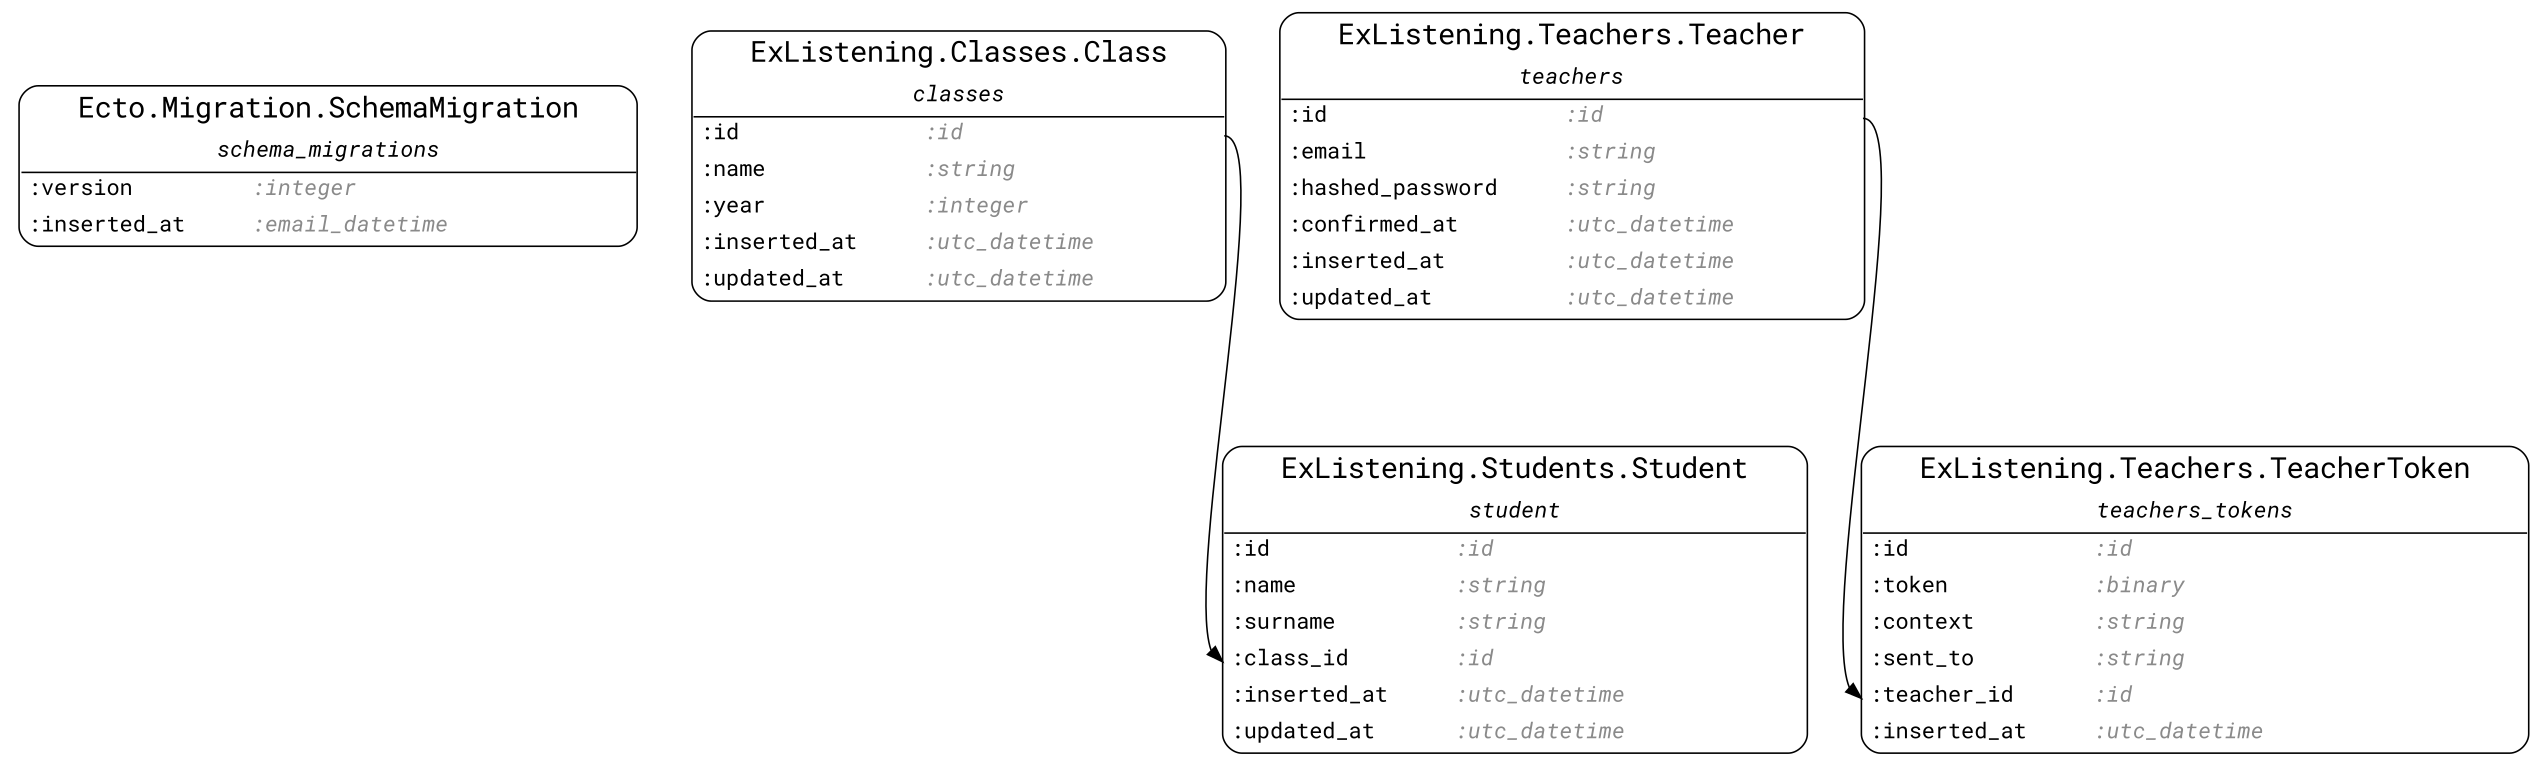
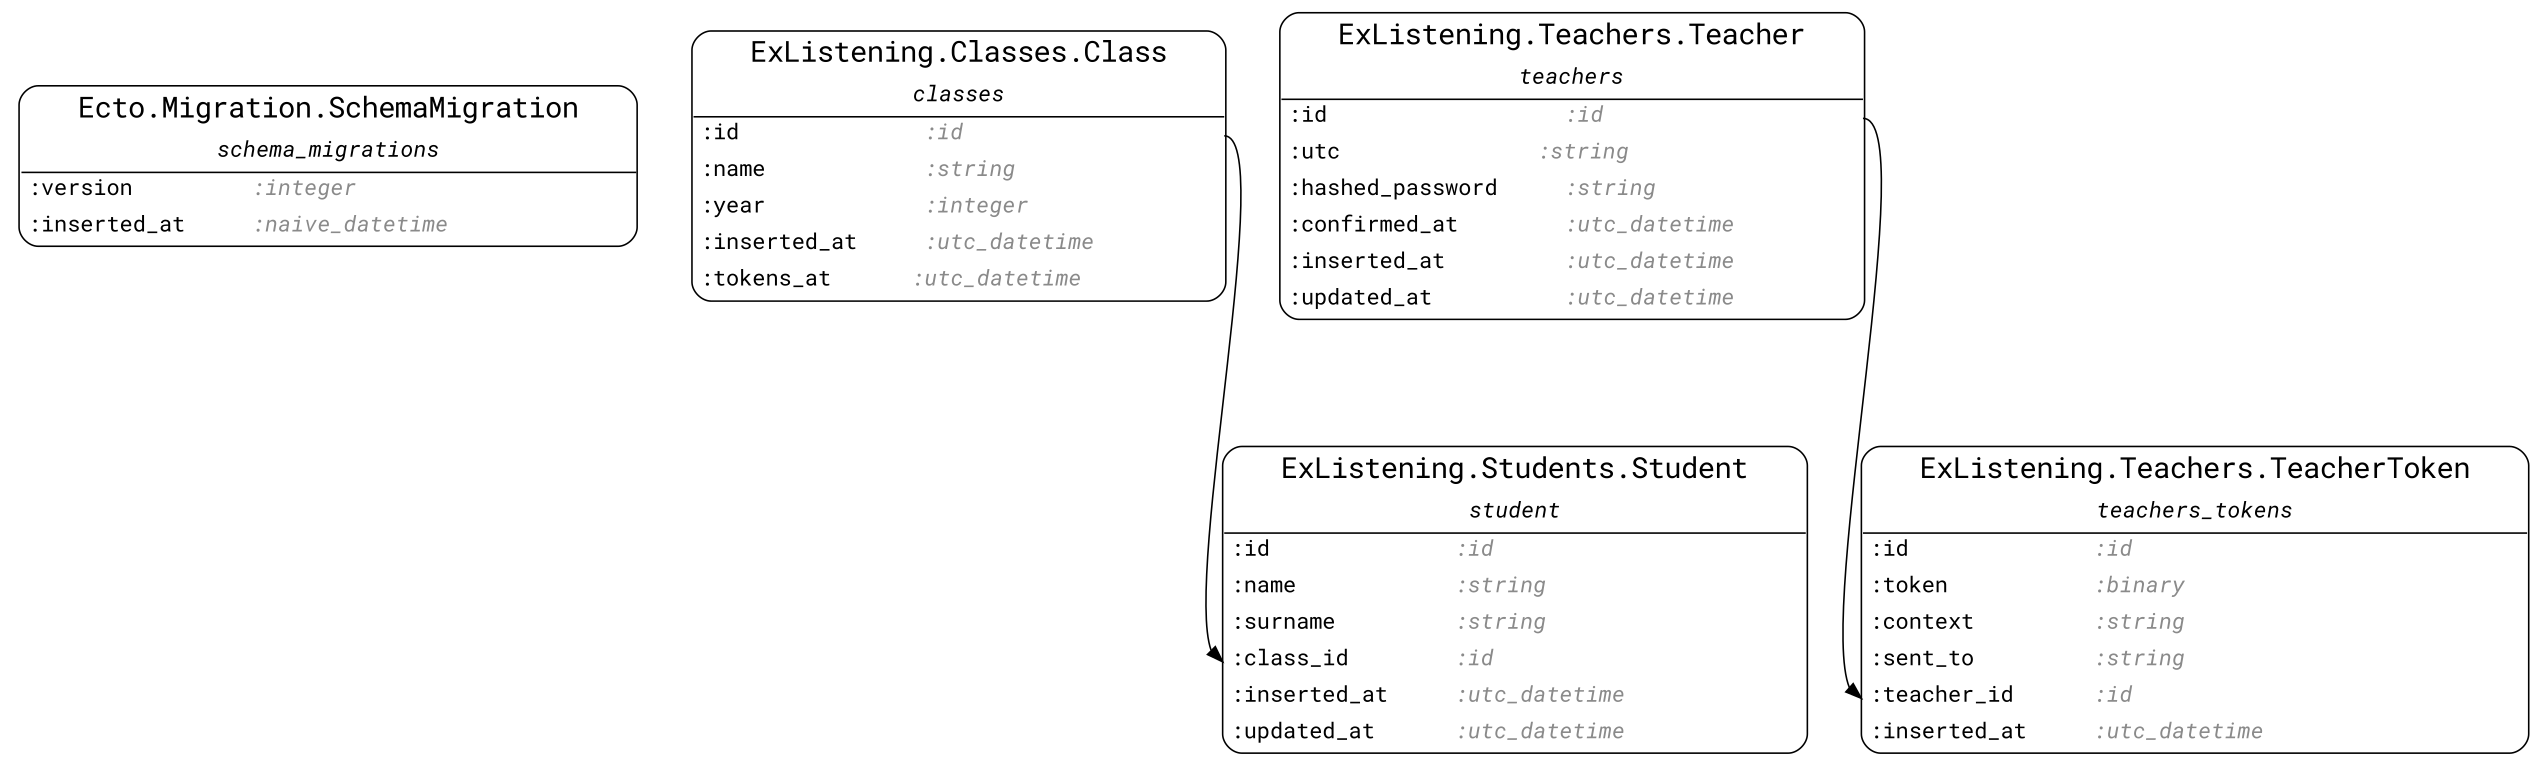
node "ExListening.Teachers.Teacher": text ":email" -> ":utc"
node "Ecto.Migration.SchemaMigration": text ":email_datetime" -> ":naive_datetime"
node "ExListening.Classes.Class": text ":updated_at" -> ":tokens_at"
